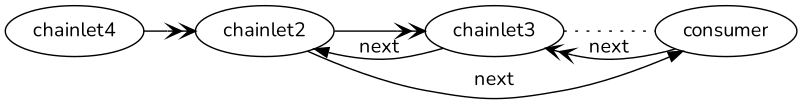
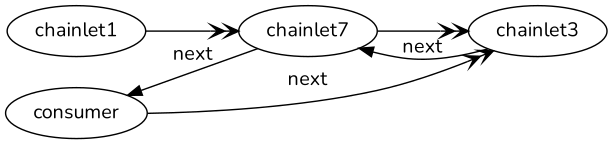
node "chainlet4": label "chainlet4" -> "chainlet1"
node "chainlet2": label "chainlet2" -> "chainlet7"
edge "chainlet3" -- "consumer": removed
